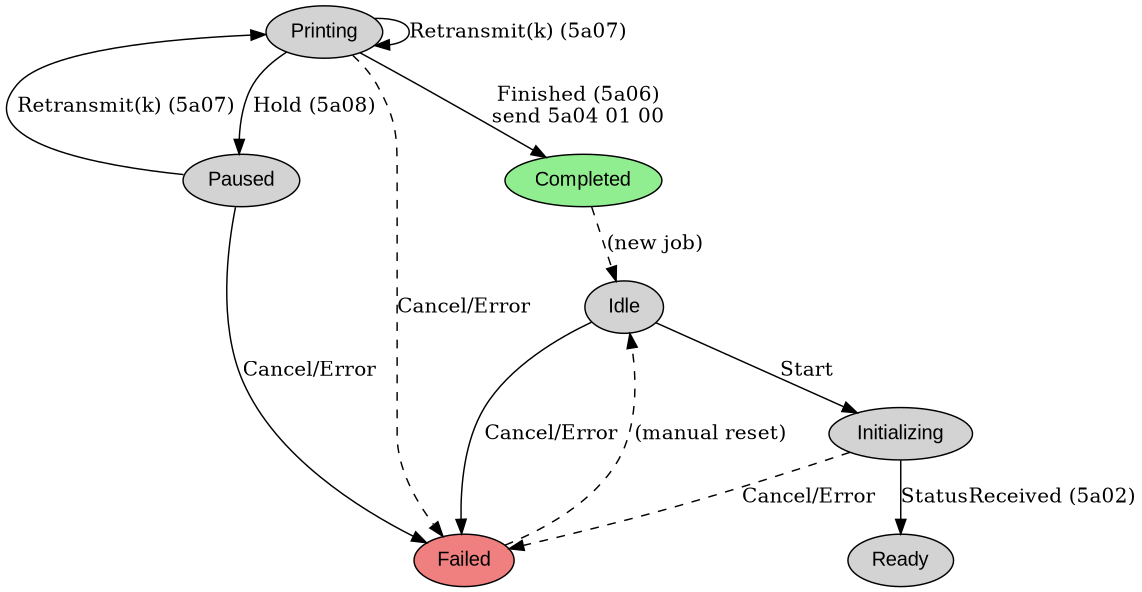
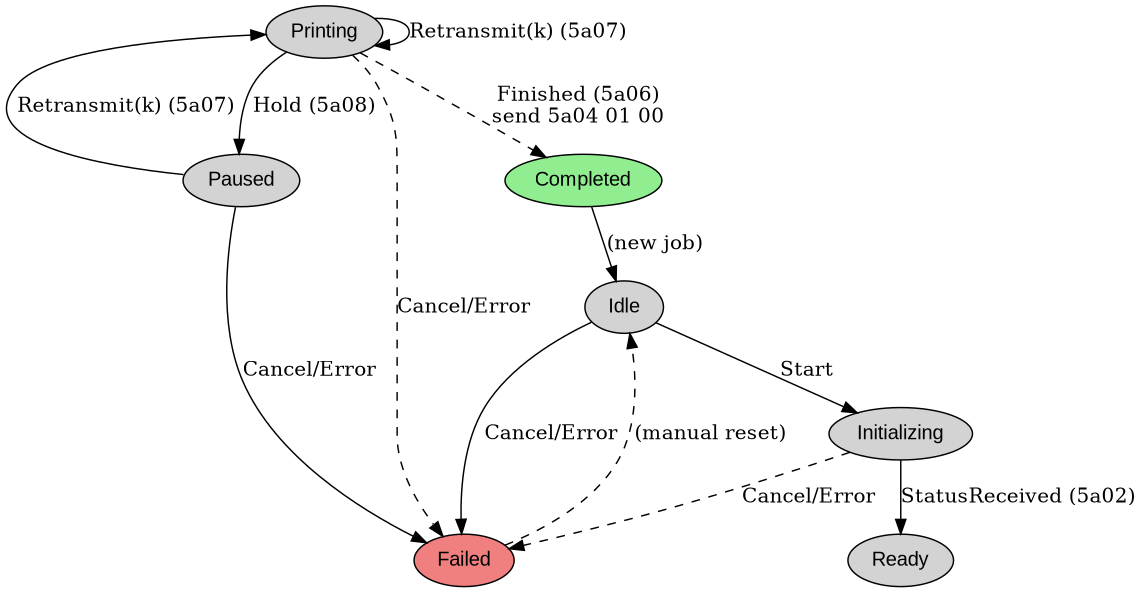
edge "Printing" -> "Completed": style solid -> dashed
edge "Completed" -> "Idle": style dashed -> solid
